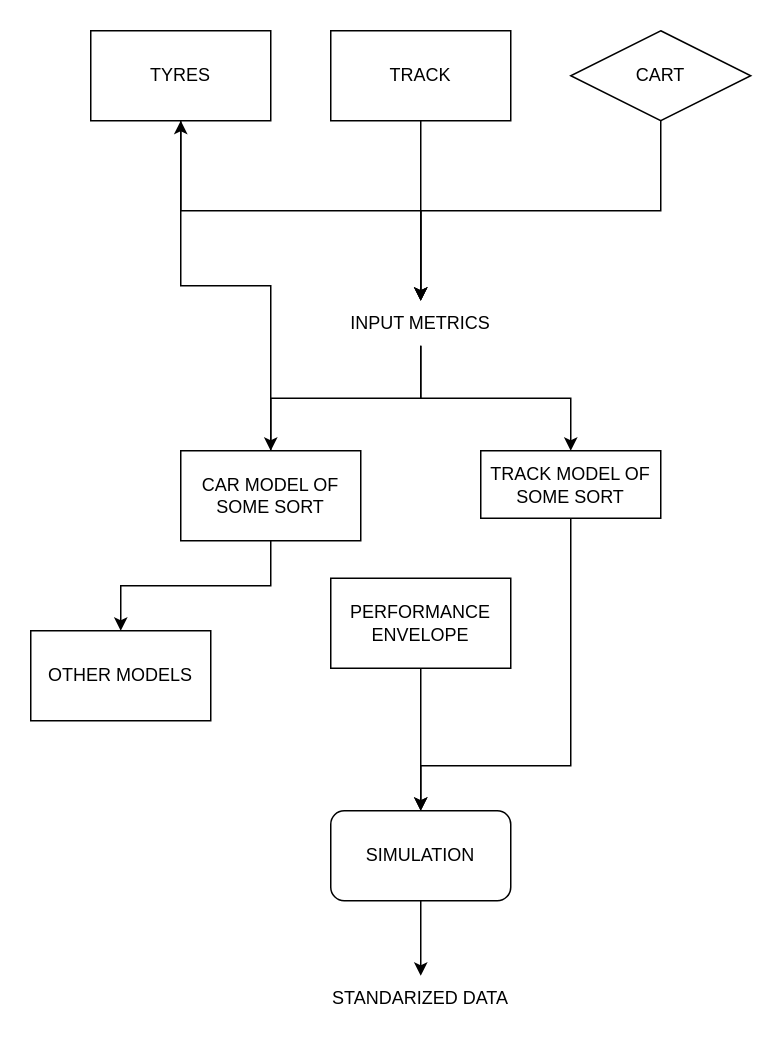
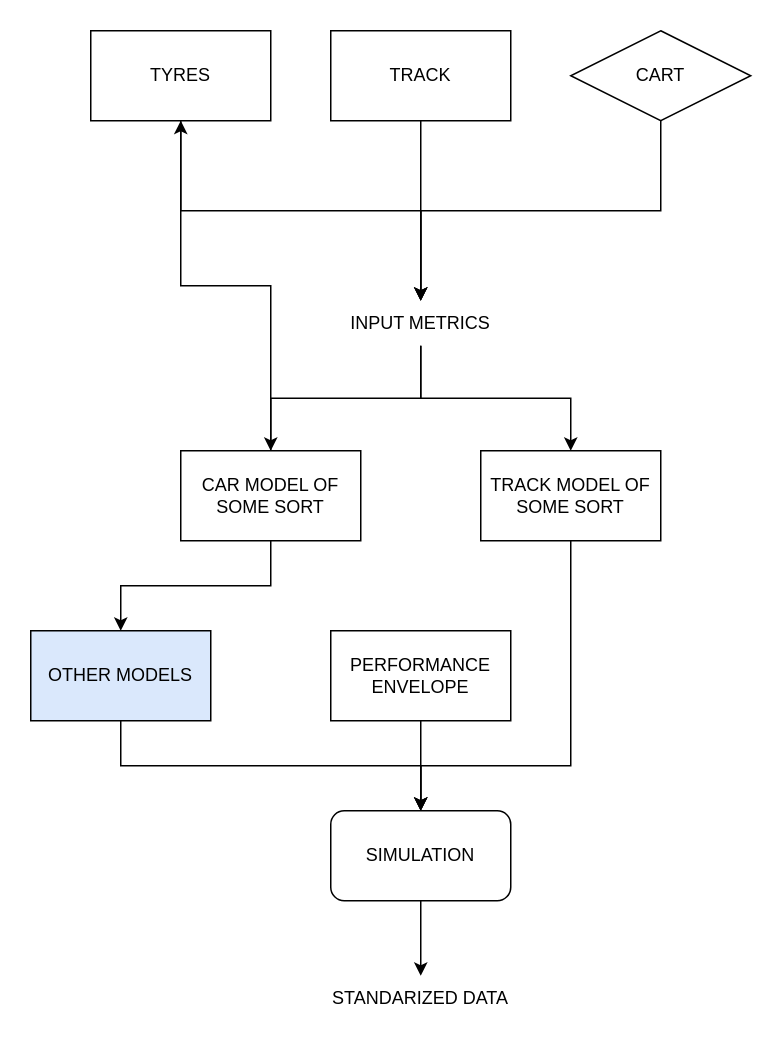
node "TRACK MODEL OF SOME SORT": size 180x68 -> 180x90
node "PERFORMANCE ENVELOPE": moved (421, 623) -> (421, 676)
node "OTHER MODELS": fillcolor #ffffff -> #dae8fc
edge "OTHER MODELS" -> "SIMULATION": added
